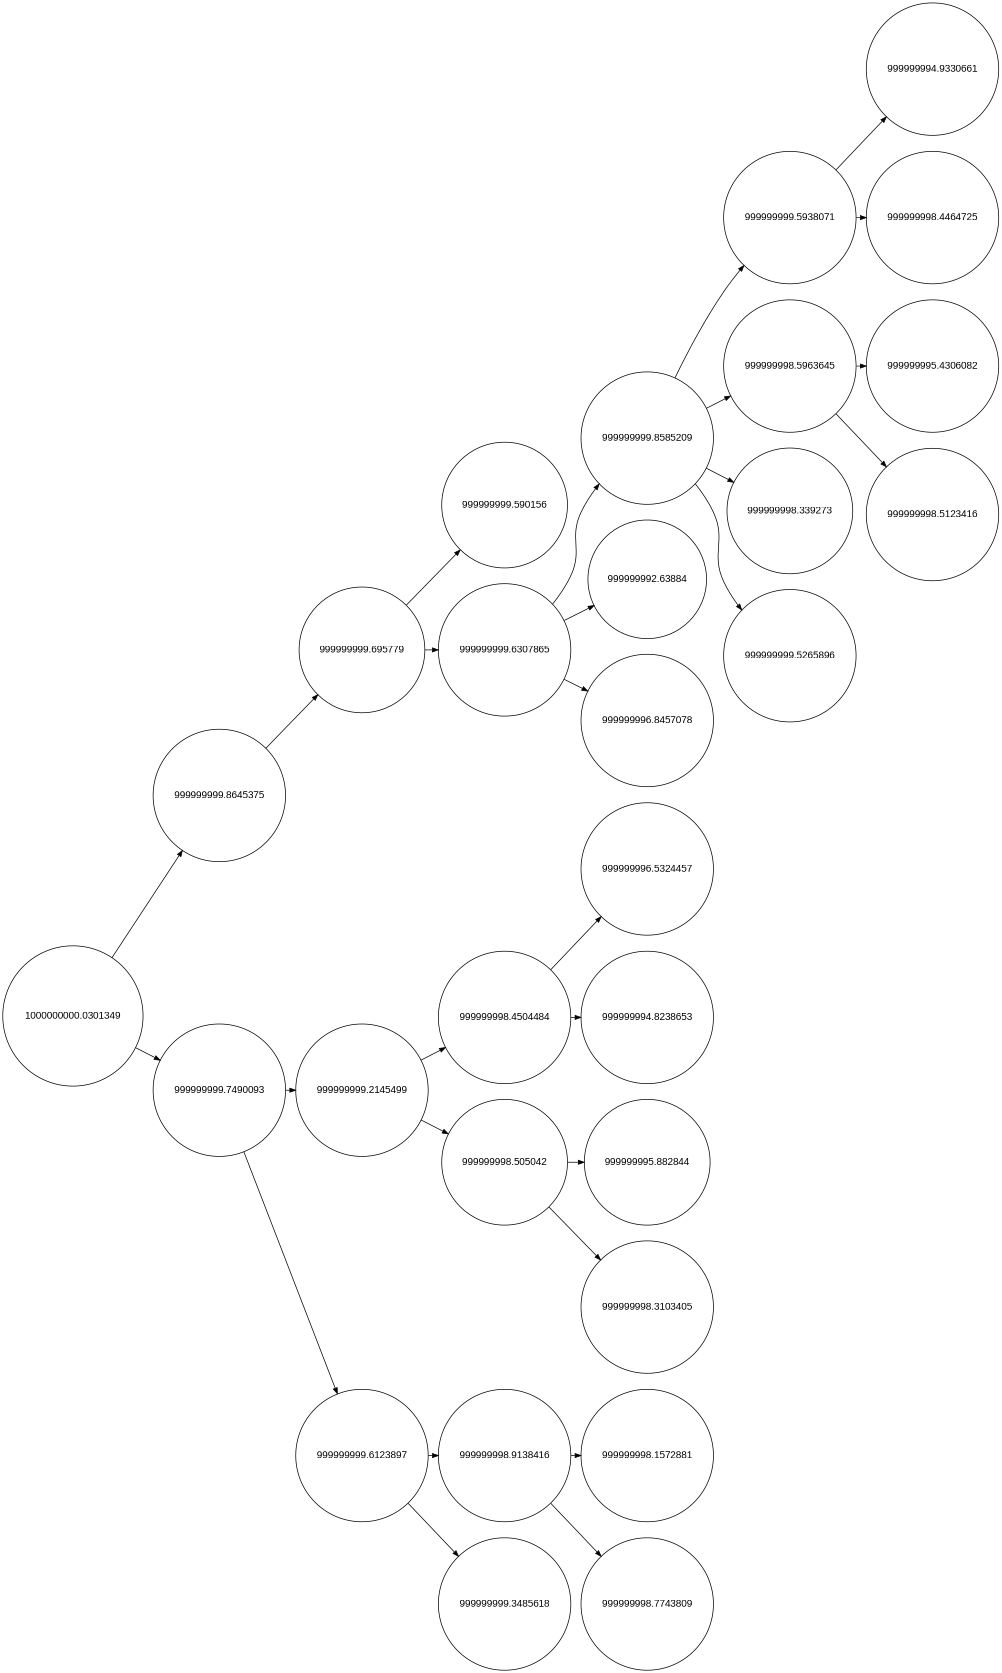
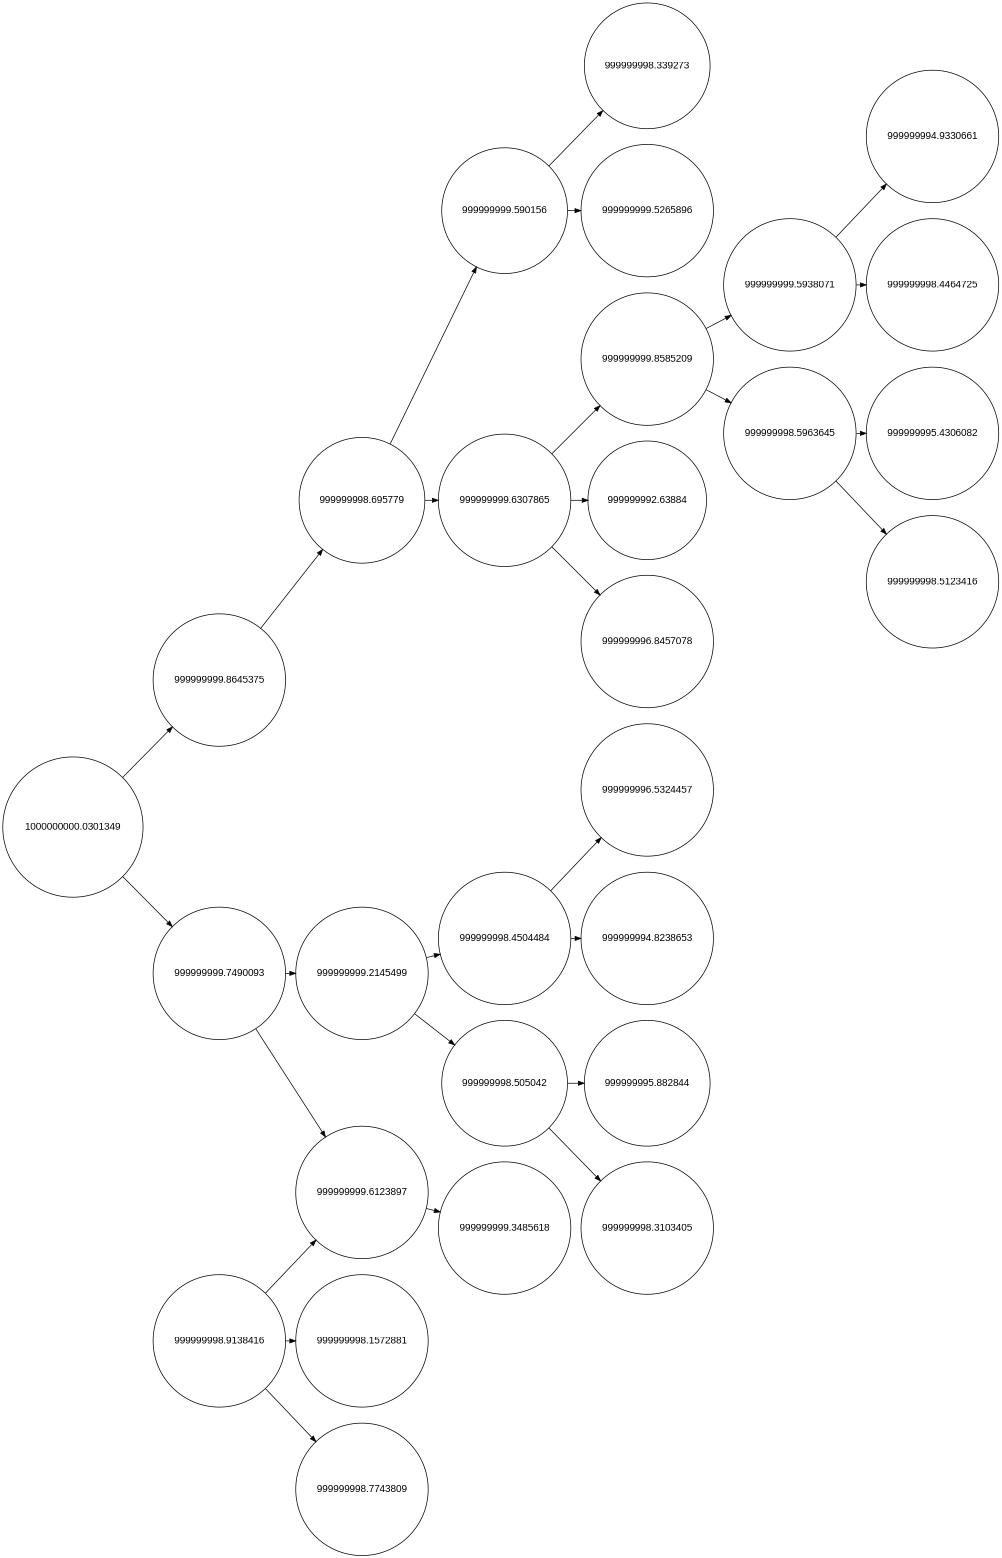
edge "999999999.8585209" -> "999999998.339273": now "999999999.590156" -> "999999998.339273"
edge "999999999.8585209" -> "999999999.5265896": now "999999999.590156" -> "999999999.5265896"
node "999999999.695779": label "999999999.695779" -> "999999998.695779"
edge "999999999.6123897" -> "999999998.9138416": reversed
